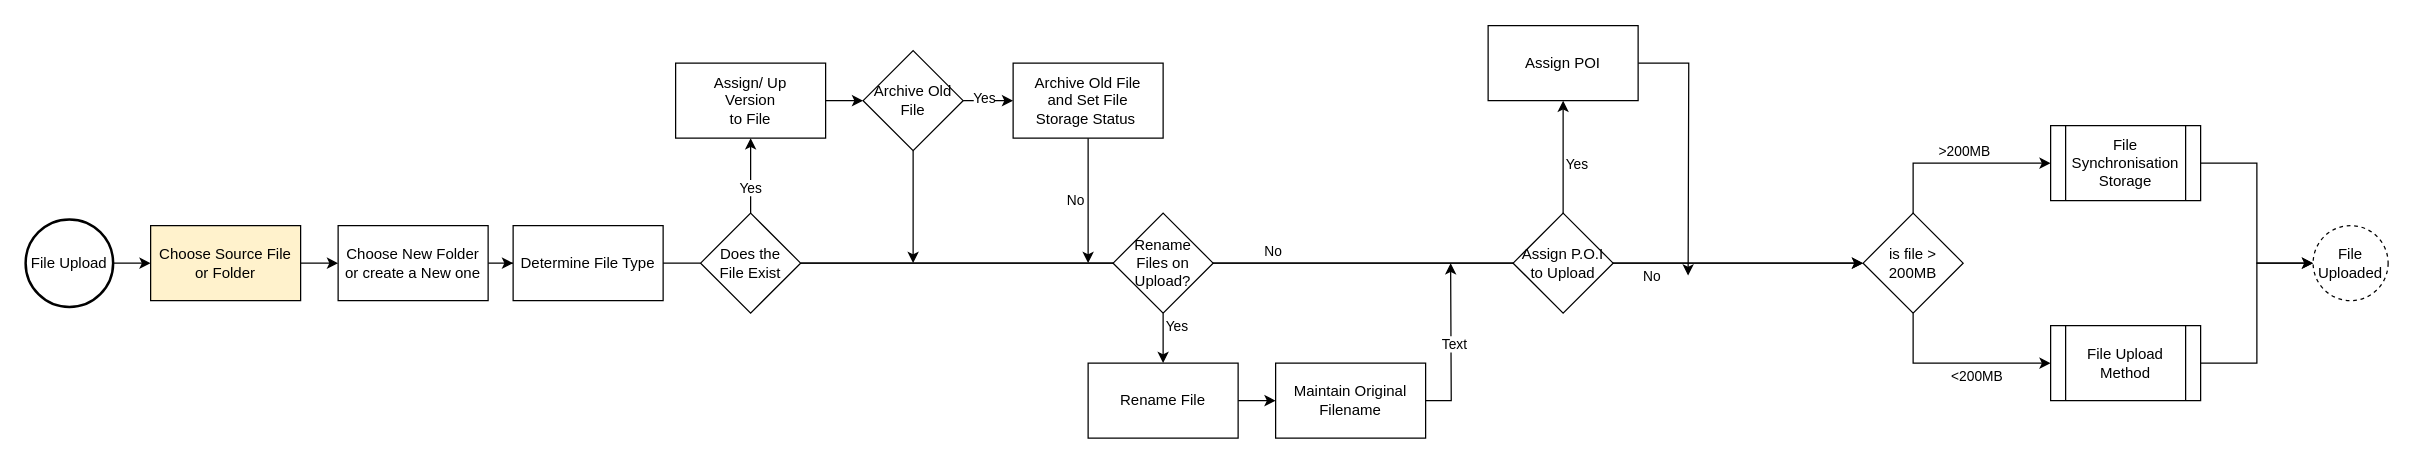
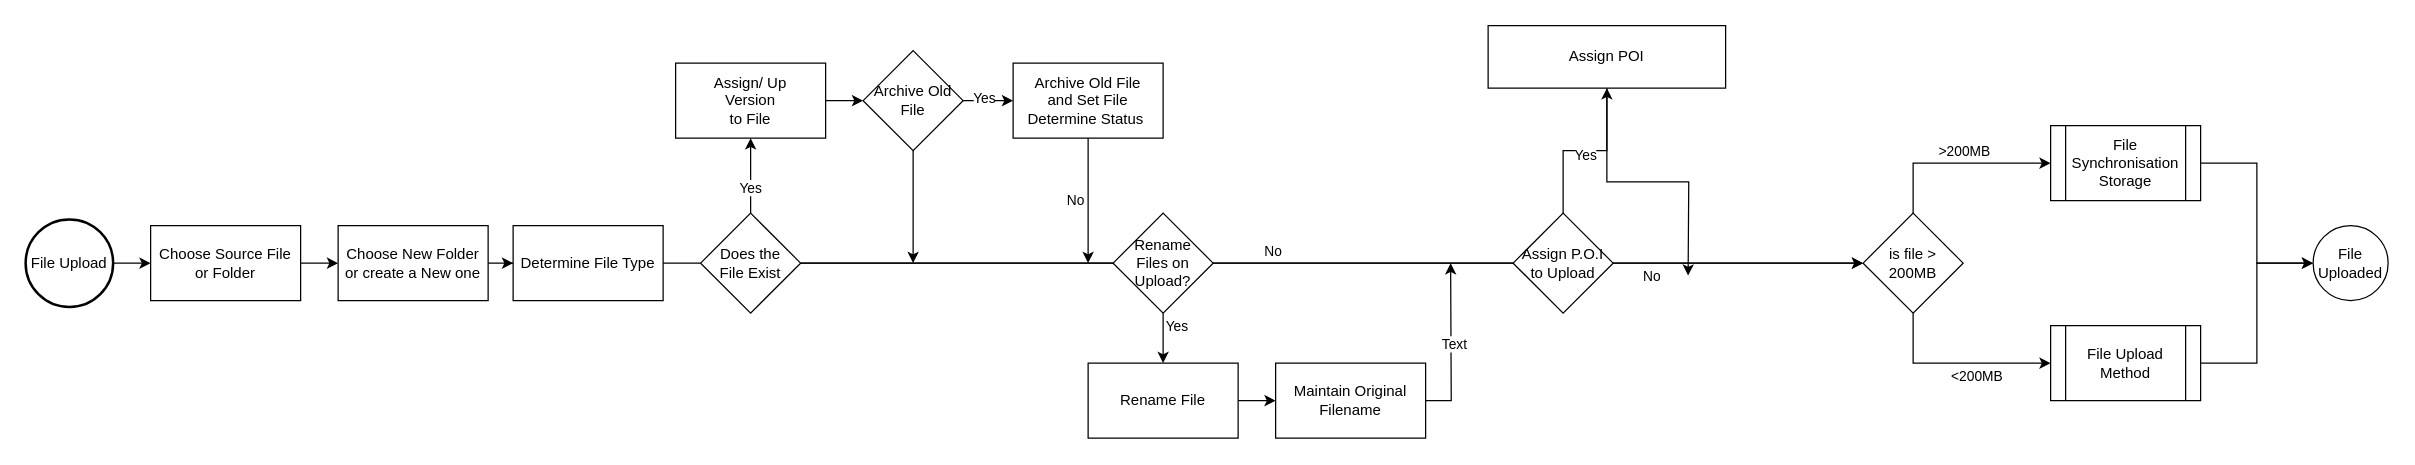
node "Assign POI": size 150x75 -> 238x63
node "Archive Old File and Set File Storage Status": label "Archive Old File and Set File Storage Status" -> "Archive Old File and Set File Determine Status"
node "Choose Source File or Folder": fillcolor #fff2cc -> #ffffff
node "File Uploaded": style dashed -> solid
